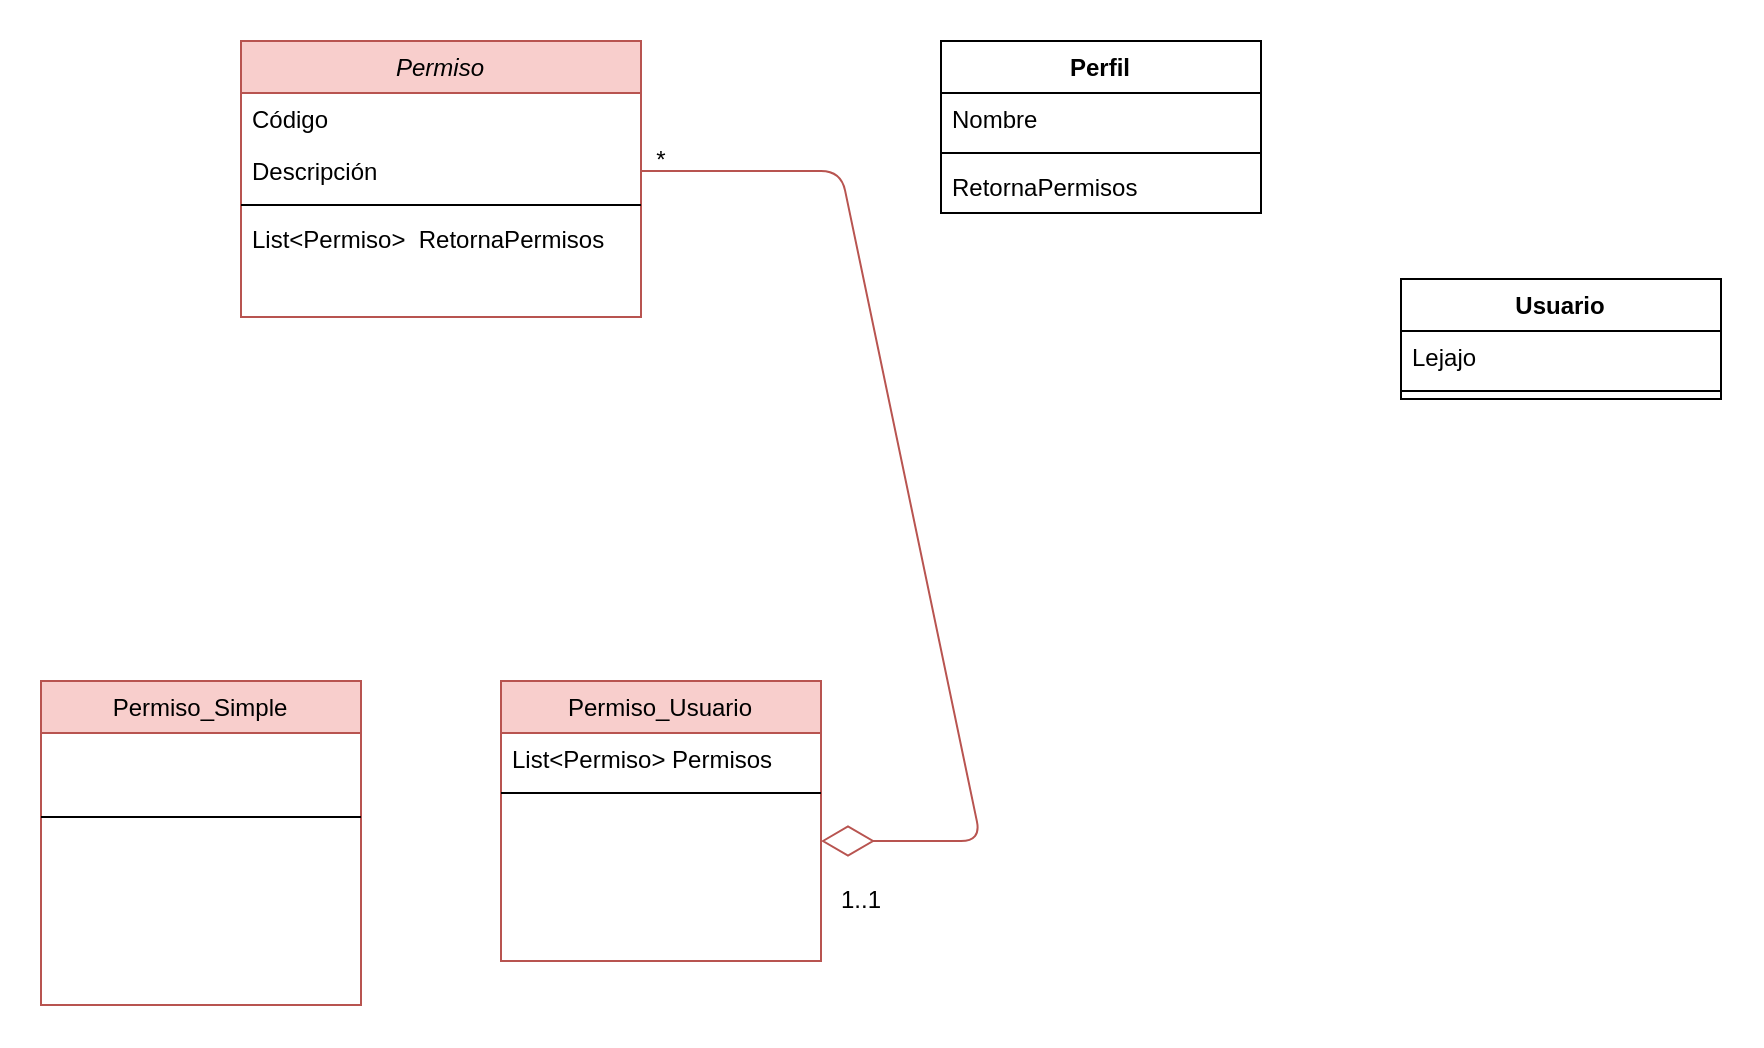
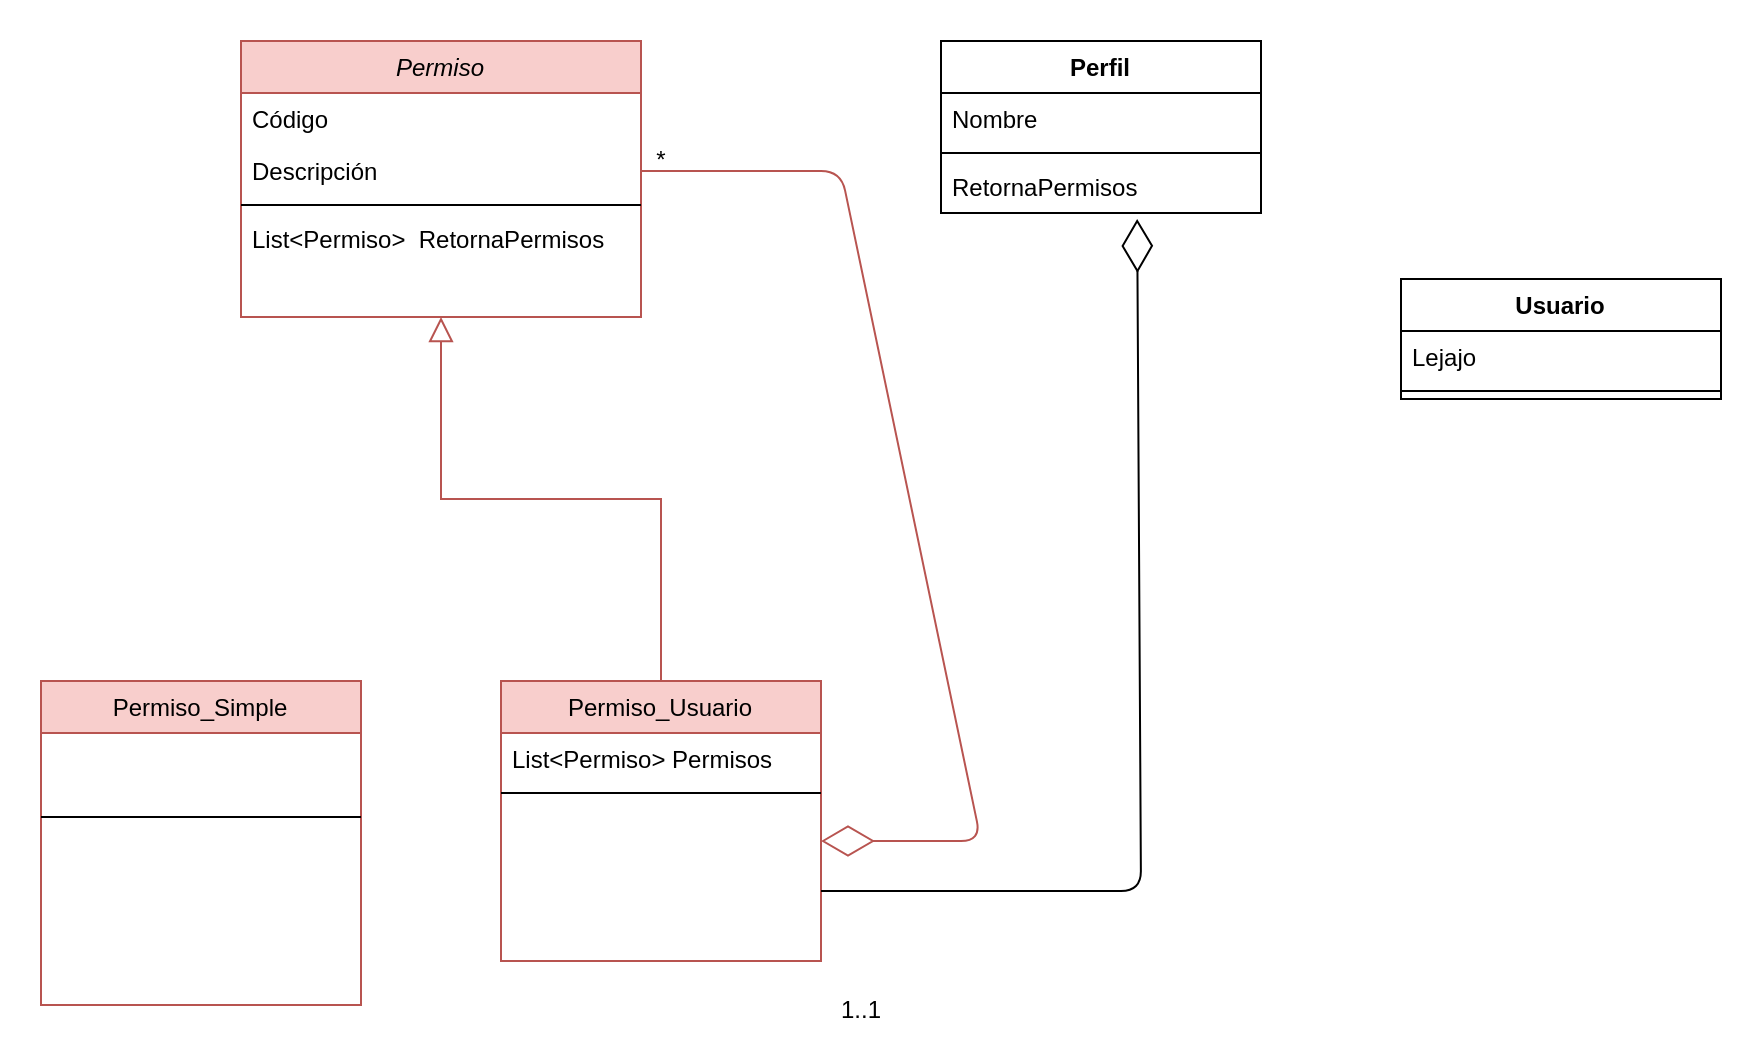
edge "Permiso_Usuario" -> "Permiso": added
edge "Permiso_Usuario" -> "RetornaPermisos": added
node "1..1": moved (861, 901) -> (861, 1011)
